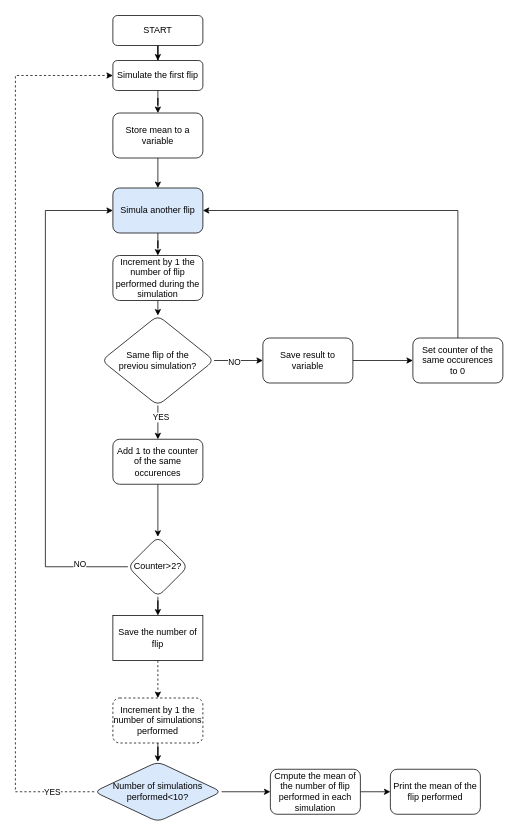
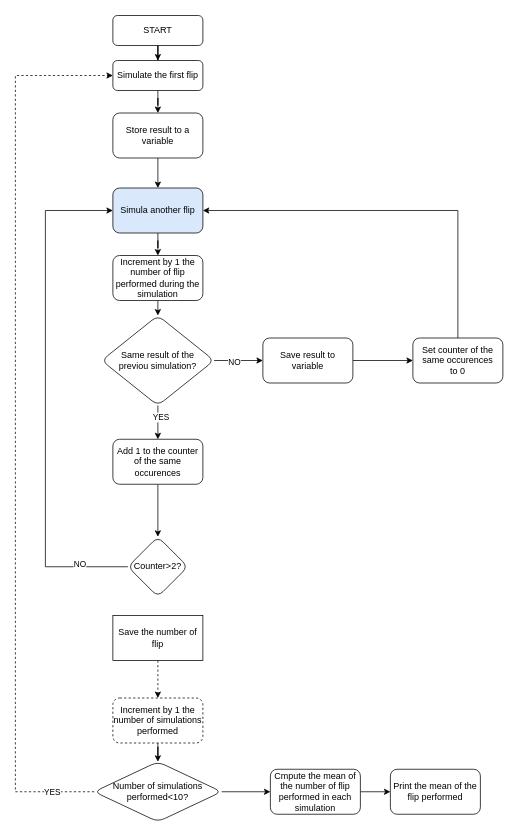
node "Store mean to a variable": label "Store mean to a variable" -> "Store result to a variable"
node "Same flip of the previou simulation?": label "Same flip of the previou simulation?" -> "Same result of the previou simulation?"
edge "Counter>2?" -> "Save the number of flip": removed
node "Number of simulations performed<10?": fillcolor #dae8fc -> #ffffff
